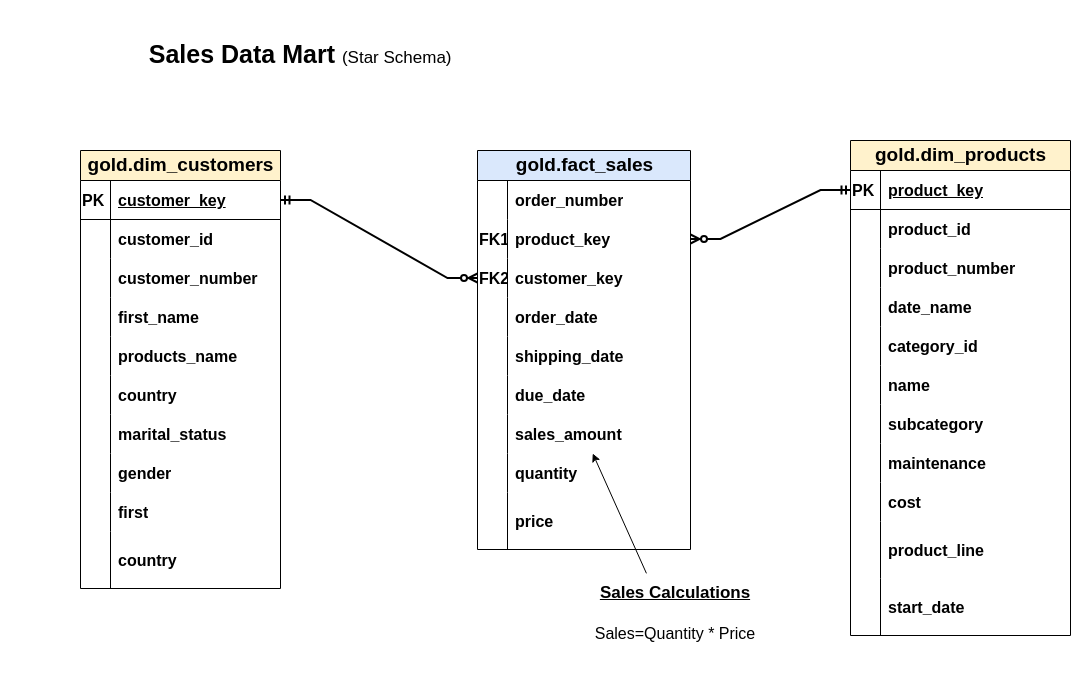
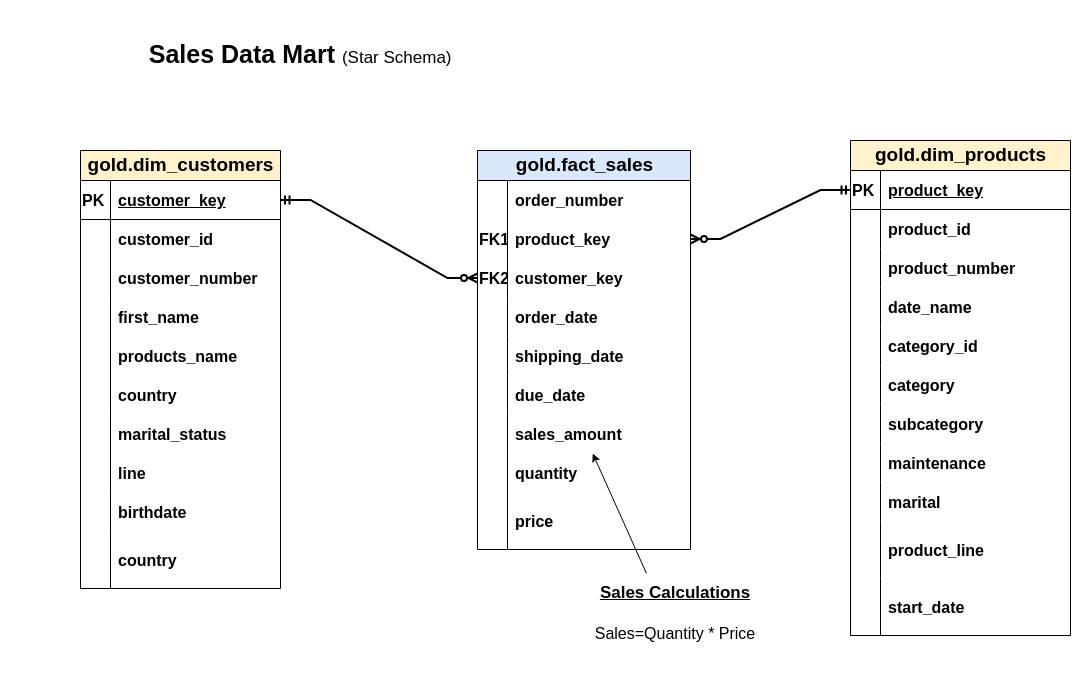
node "name": label "name" -> "category"
node "gender": label "gender" -> "line"
node "cost": label "cost" -> "marital"
node "first": label "first" -> "birthdate"
